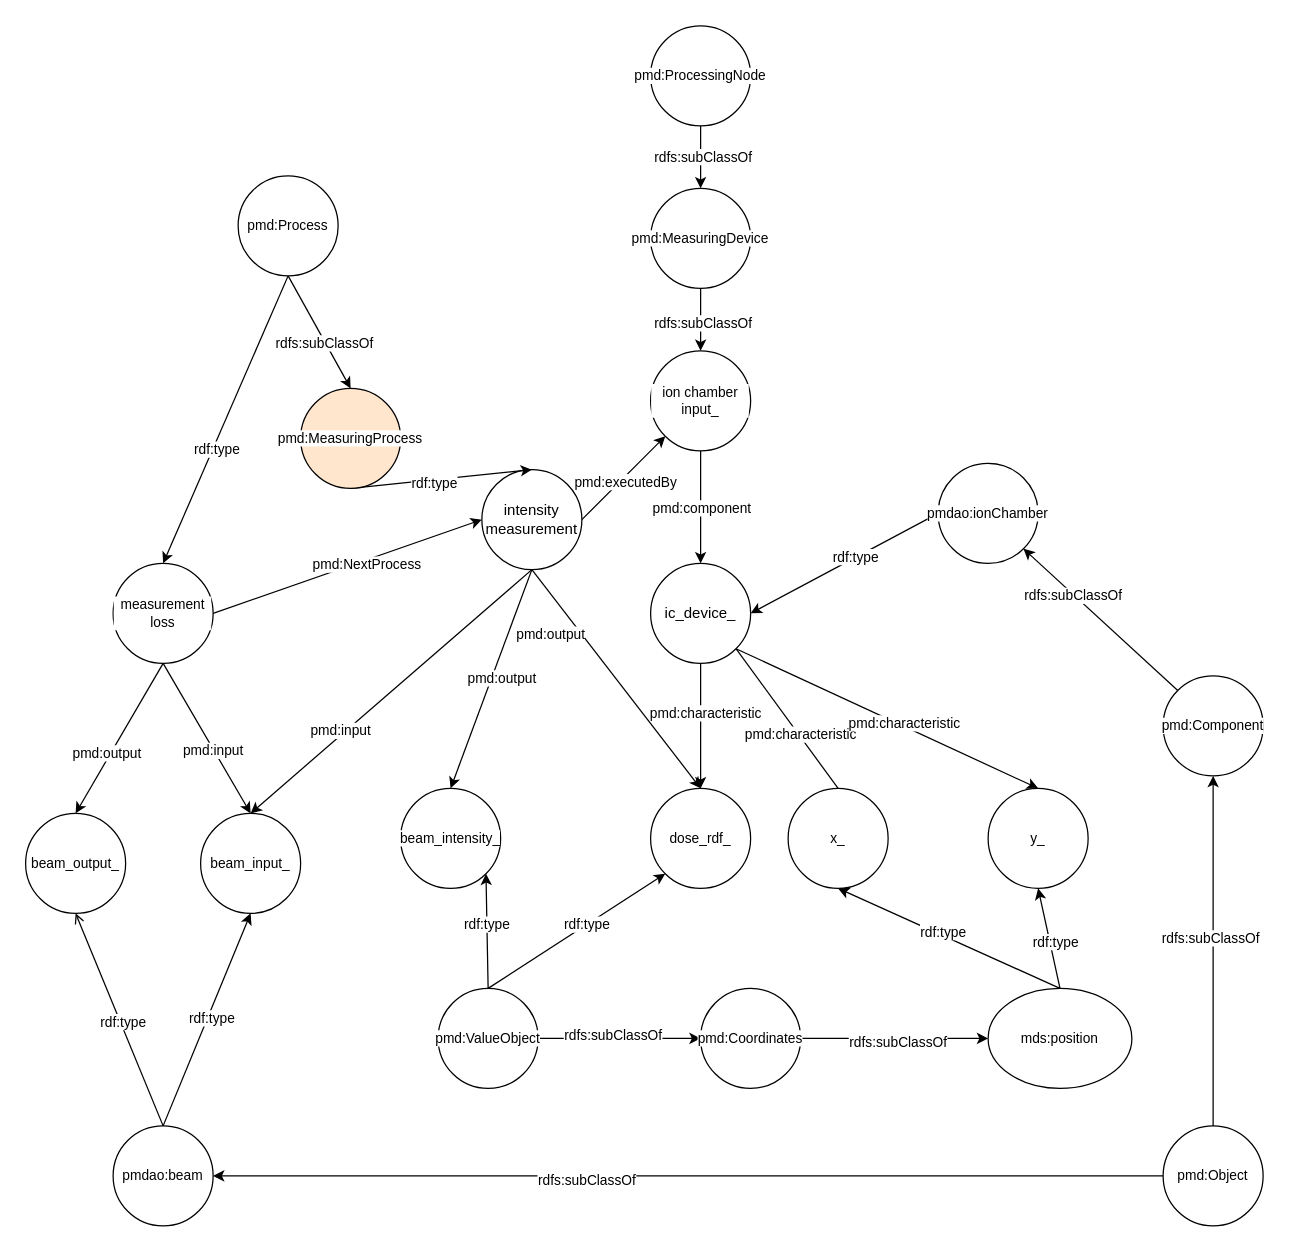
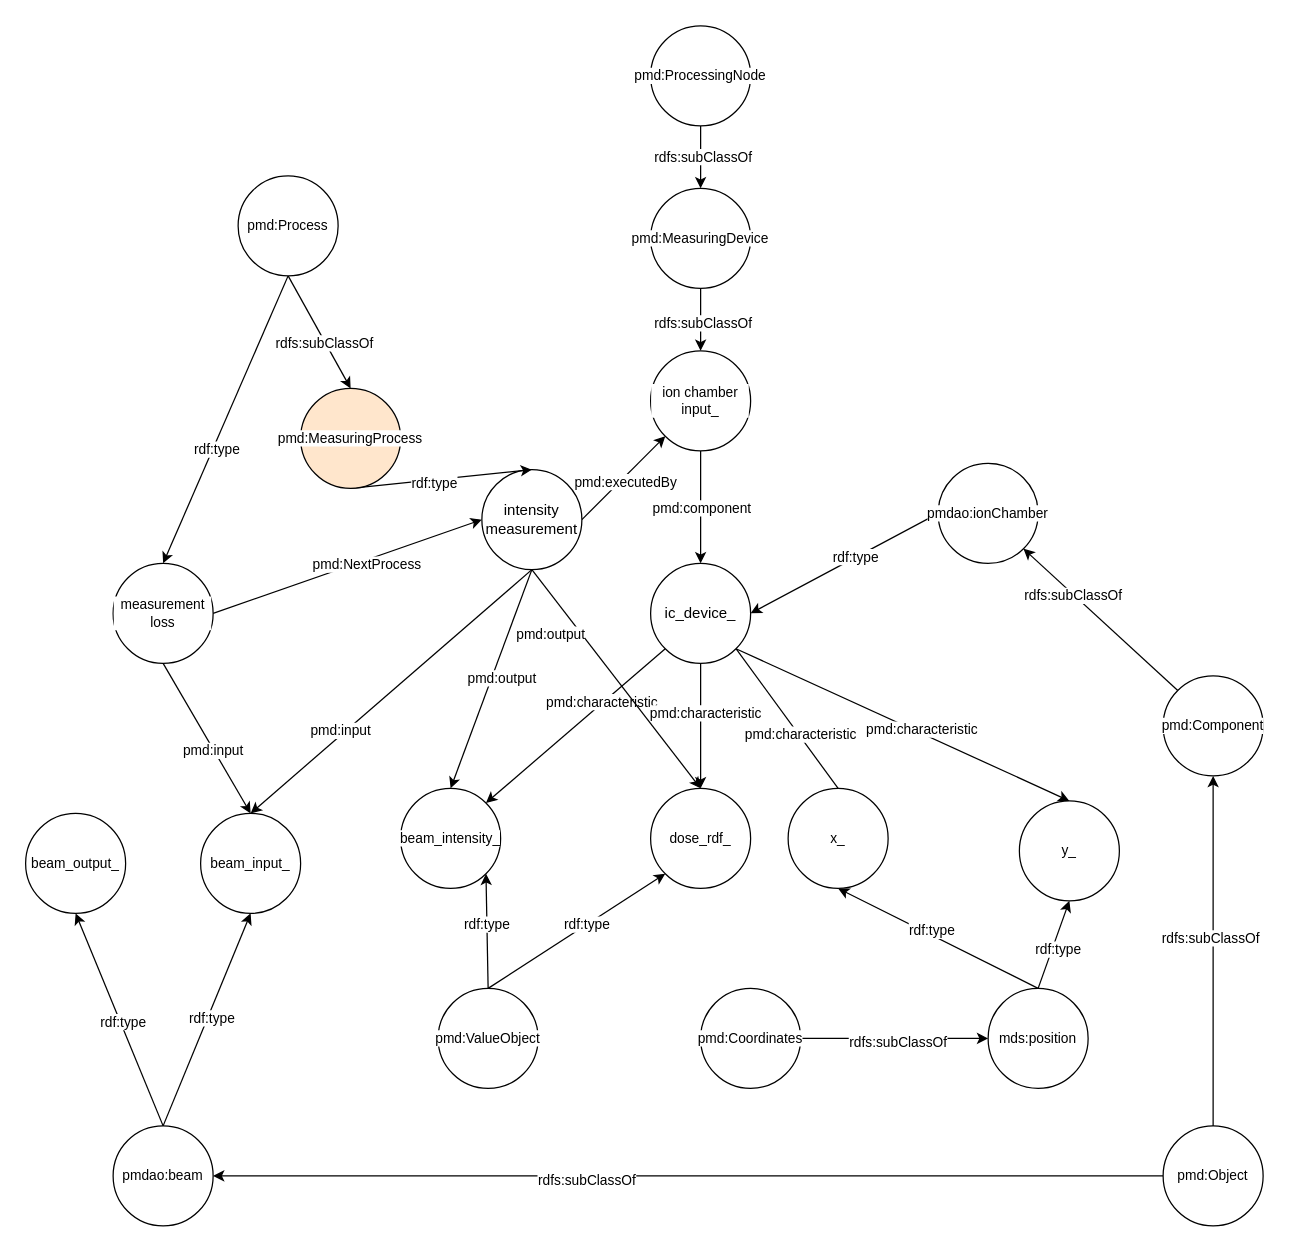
edge "ic_device_" -> "beam_intensity_": added, label "pmd:characteristic"
edge "measurement loss" -> "beam_output_": removed, label "pmd:output"
node "y_": moved (1038, 838) -> (1069, 851)
edge "pmdao:beam" -> "beam_output_": arrowhead open -> classic
edge "pmd:ValueObject" -> "pmd:Coordinates": removed, label "rdfs:subClassOf"
node "mds:position": size 144x100 -> 100x100
